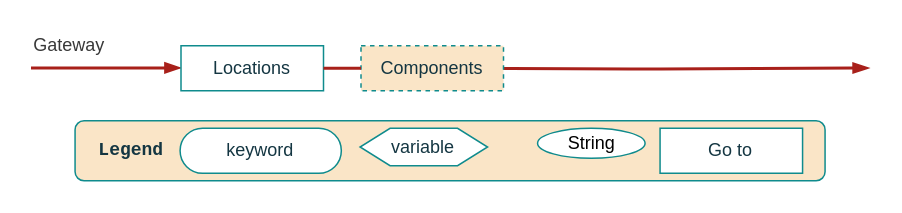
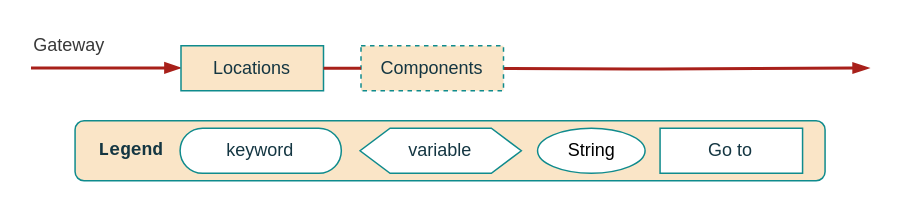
node "Locations": fillcolor #ffffff -> #fae5c7
node "String": size 108x30 -> 108x45
node "variable": size 128x38 -> 161x45
